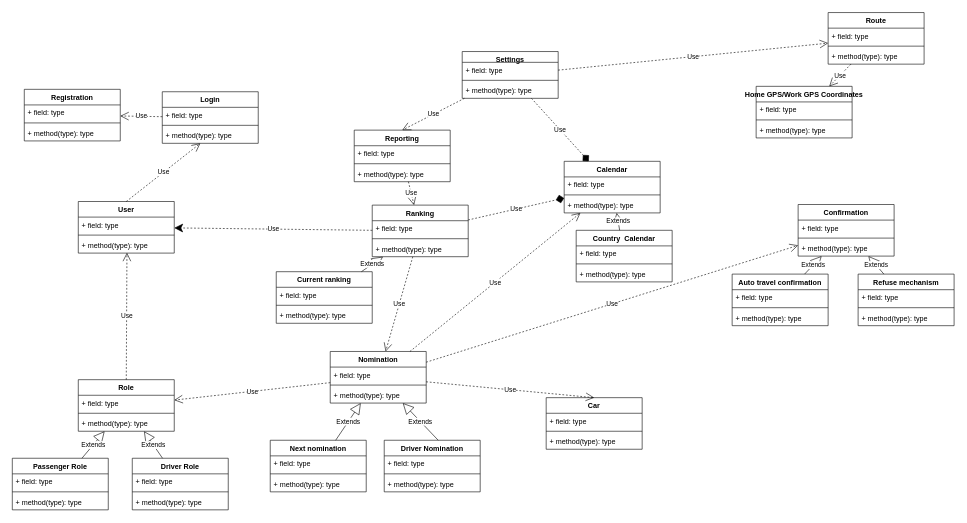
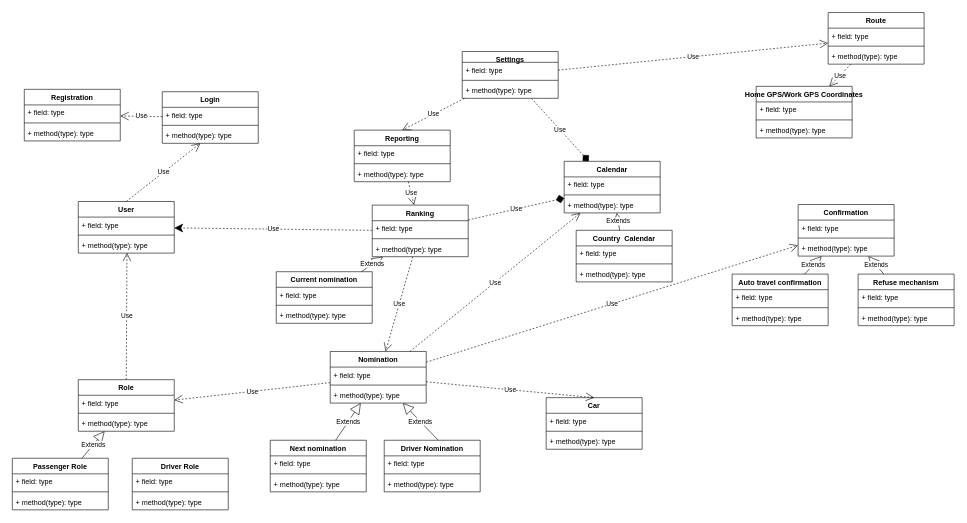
node "Current ranking": label "Current ranking" -> "Current nomination"
edge "Driver Role" -> "Role": removed, label "Extends"
